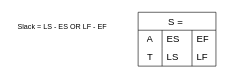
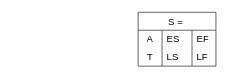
node "Slack = LS - ES OR LF - EF": removed
